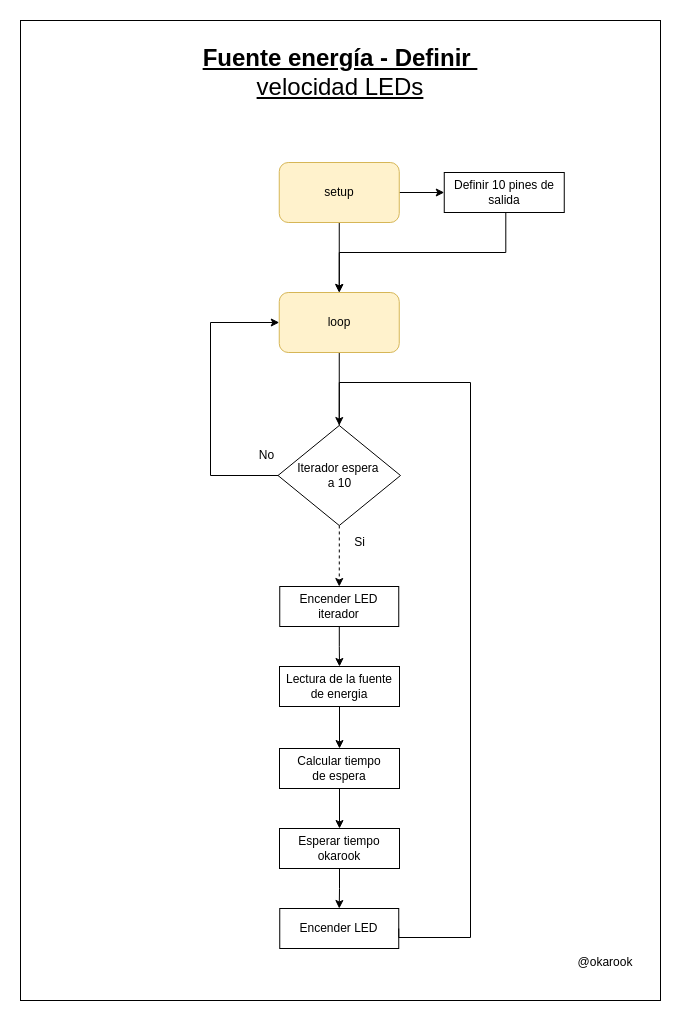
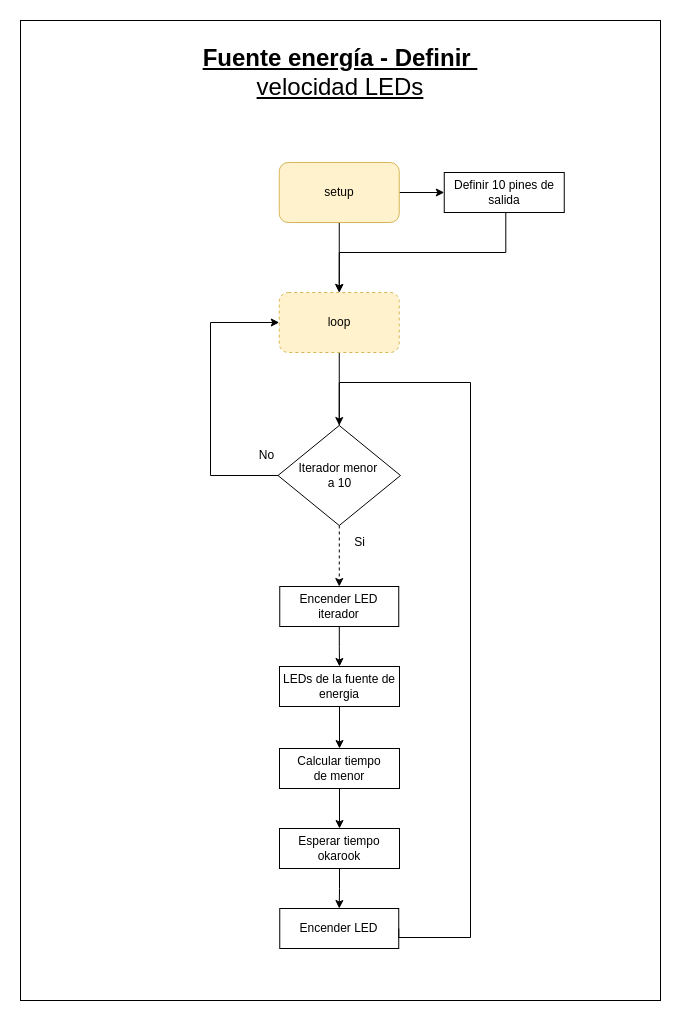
node "loop": style solid -> dashed
node "Iterador espera a 10": label "Iterador espera a 10" -> "Iterador menor a 10"
node "Lectura de la fuente de energia": label "Lectura de la fuente de energia" -> "LEDs de la fuente de energia"
node "Calcular tiempo de espera": label "Calcular tiempo de espera" -> "Calcular tiempo de menor"
node "@okarook": removed
